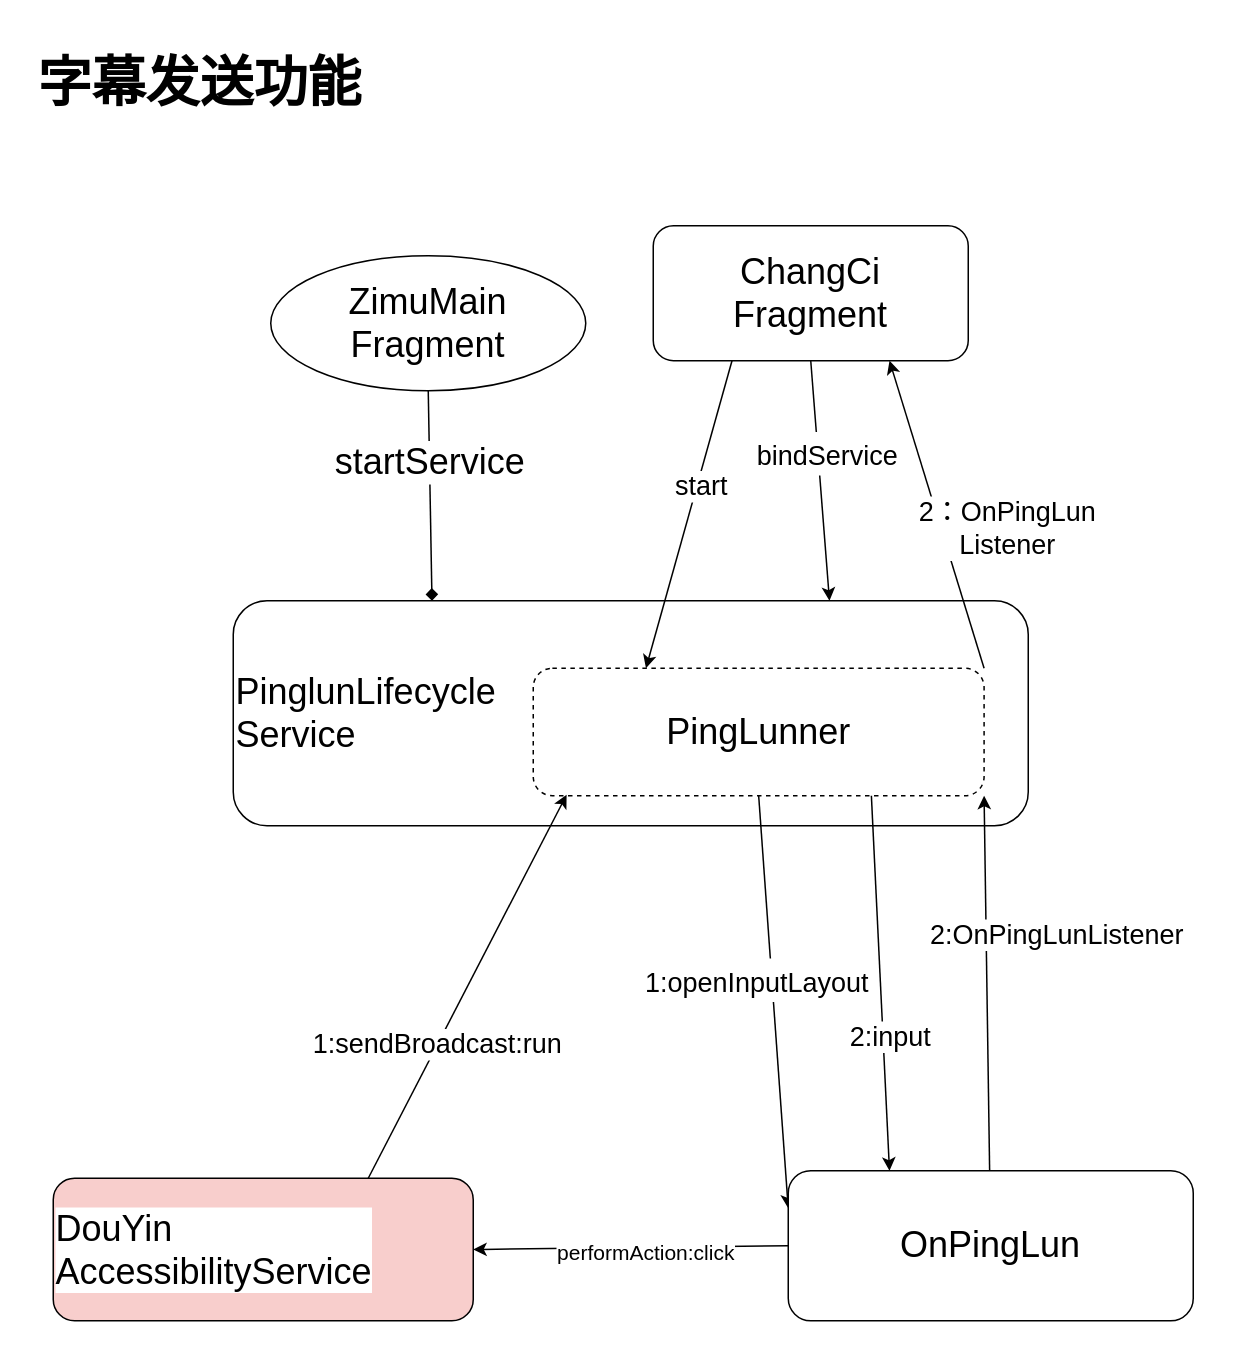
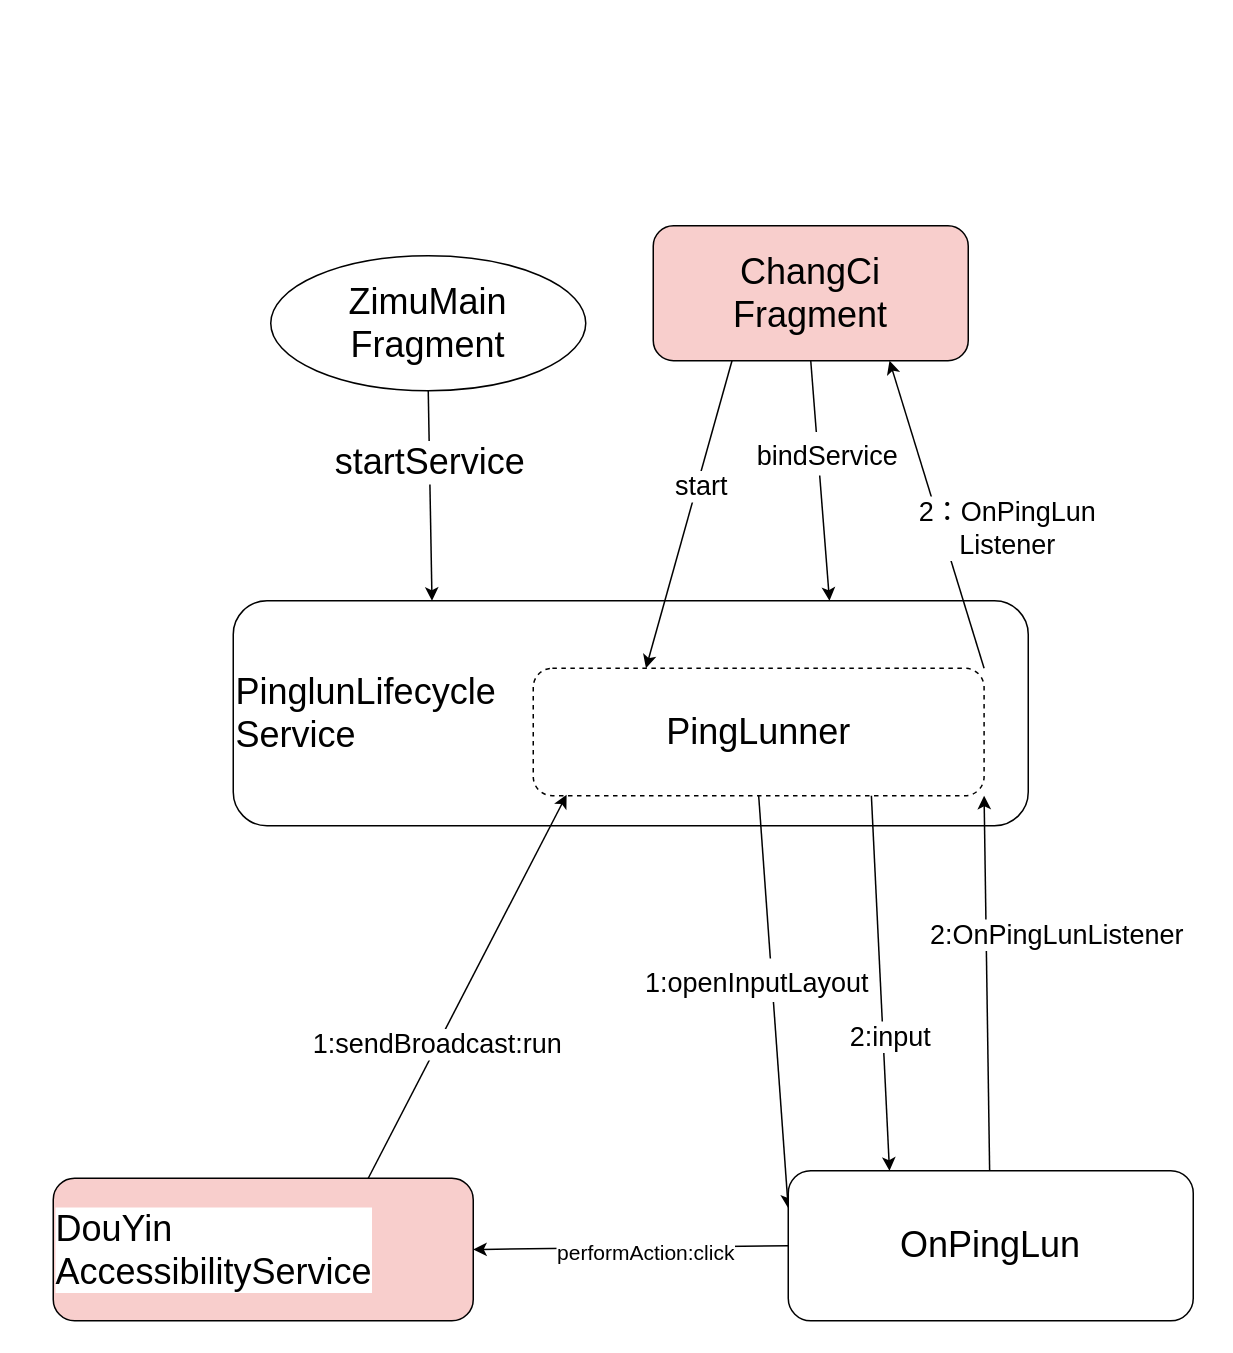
node "字幕发送功能": removed
node "ChangCi Fragment": fillcolor #ffffff -> #f8cecc
edge "ZimuMain Fragment" -> "PinglunLifecycle Service": arrowhead diamond -> classic
